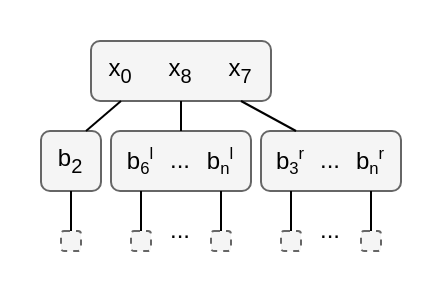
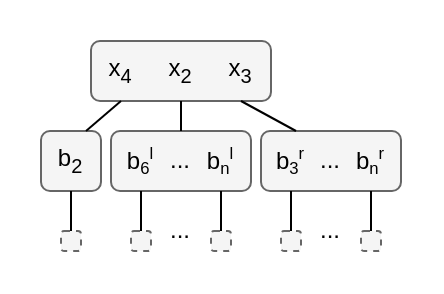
node "x0": label "x0" -> "x4"
node "x8": label "x8" -> "x2"
node "x7": label "x7" -> "x3"
